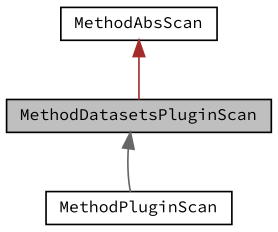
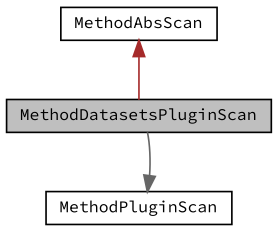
edge "MethodPluginScan" -> "MethodDatasetsPluginScan": reversed
